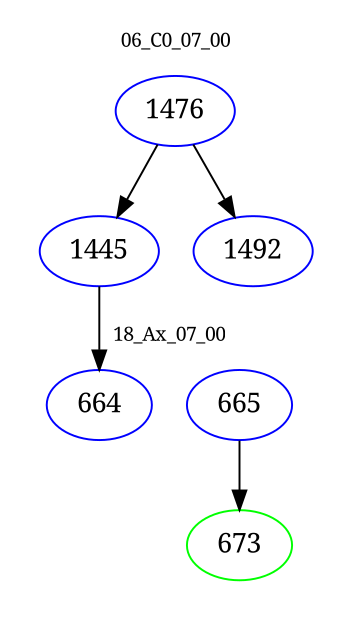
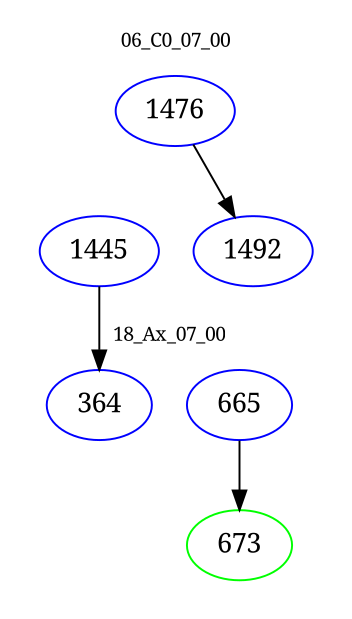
edge "1476" -> "1445": removed
node "664": label "664" -> "364"
